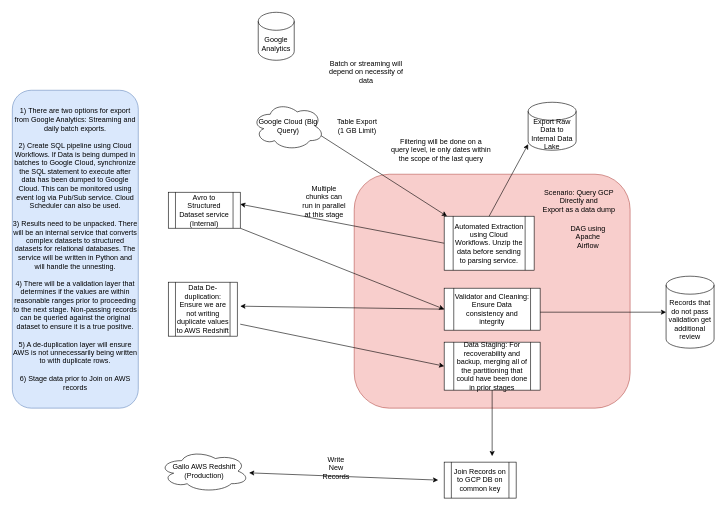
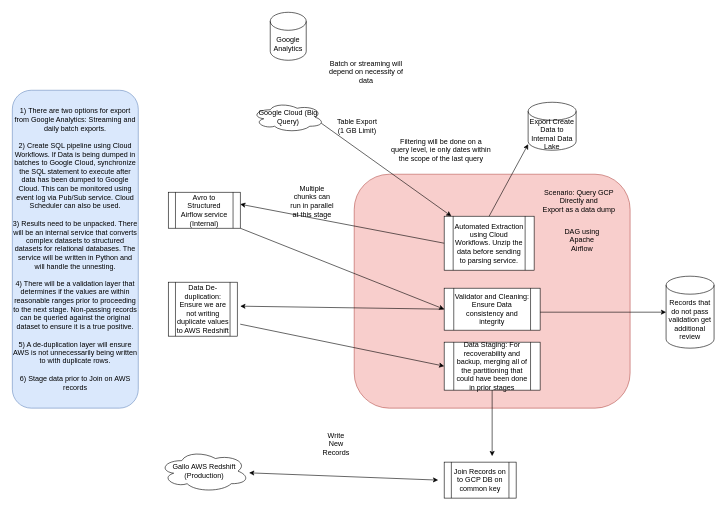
node "Google Analytics": moved (276, 36) -> (288, 36)
node "Google Cloud (Big Query)": size 72x48 -> 72x30
node "Export Raw Data to Internal Data Lake": label "Export Raw Data to Internal Data Lake" -> "Export Create Data to Internal Data Lake"
node "Multiple chunks can run in parallel at this stage": moved (324, 201) -> (312, 201)
node "Avro to Structured Dataset service (Internal)": label "Avro to Structured Dataset service (Internal)" -> "Avro to Structured Airflow service (Internal)"
node "DAG using Apache Airflow": moved (588, 237) -> (582, 240)
node "Write New Records": moved (336, 468) -> (336, 444)
